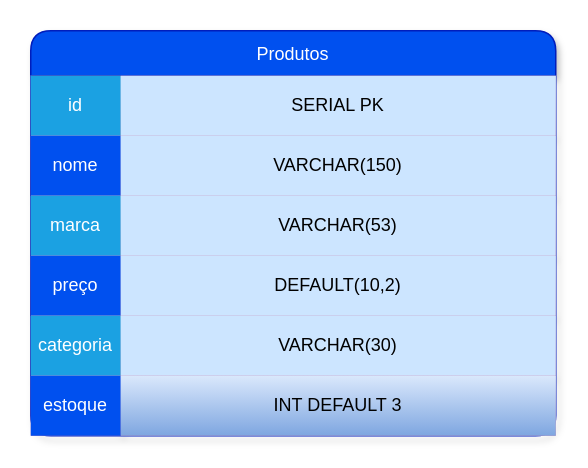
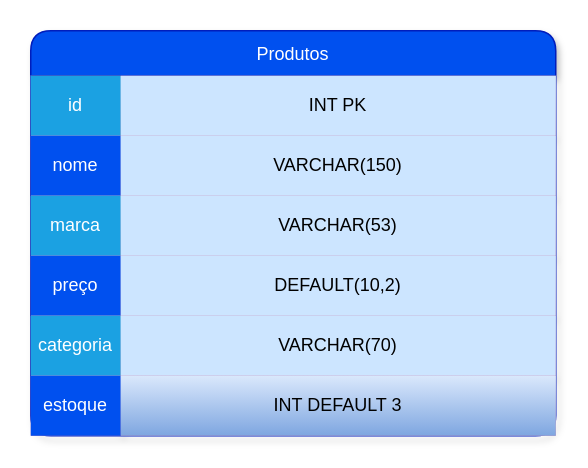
node "SERIAL PK": label "SERIAL PK" -> "INT PK"
node "VARCHAR(30)": label "VARCHAR(30)" -> "VARCHAR(70)"
